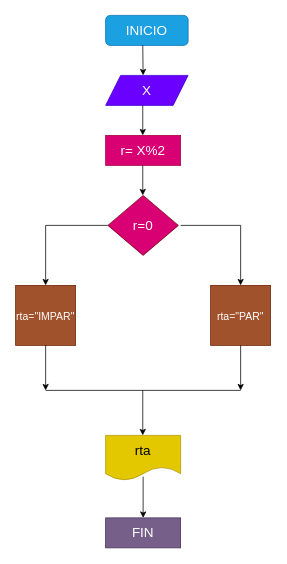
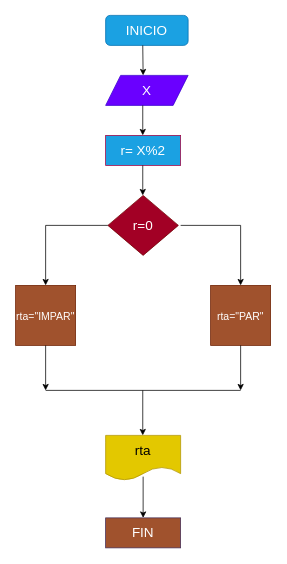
node "r= X%2": fillcolor #d80073 -> #1ba1e2
node "r=0": fillcolor #d80073 -> #a20025
node "FIN": fillcolor #76608a -> #a0522d
